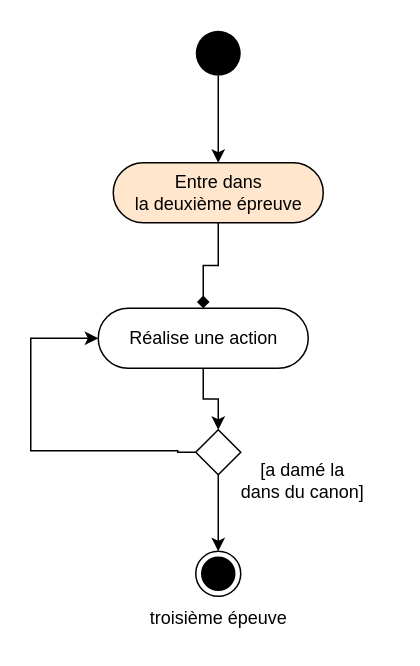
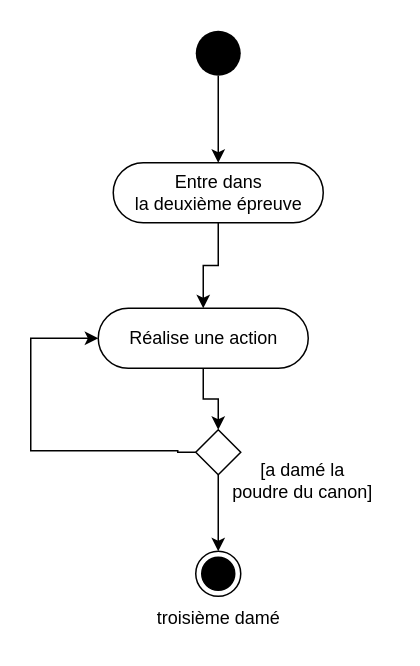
node "Entre dans la deuxième épreuve": fillcolor #ffe6cc -> #ffffff
edge "Entre dans la deuxième épreuve" -> "Réalise une action": arrowhead diamond -> classic
node "[a damé la dans du canon]": label "[a damé la dans du canon]" -> "[a damé la poudre du canon]"
node "troisième épeuve": label "troisième épeuve" -> "troisième damé"
